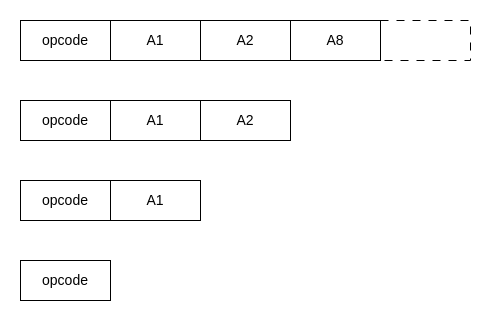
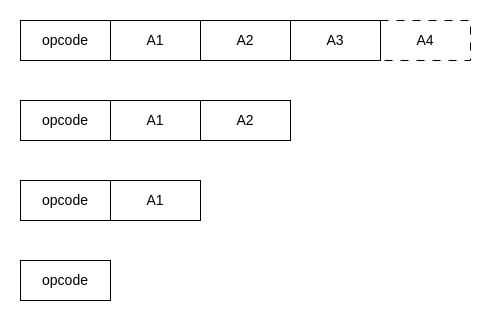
node "A8": label "A8" -> "A3"
node "A4": added
